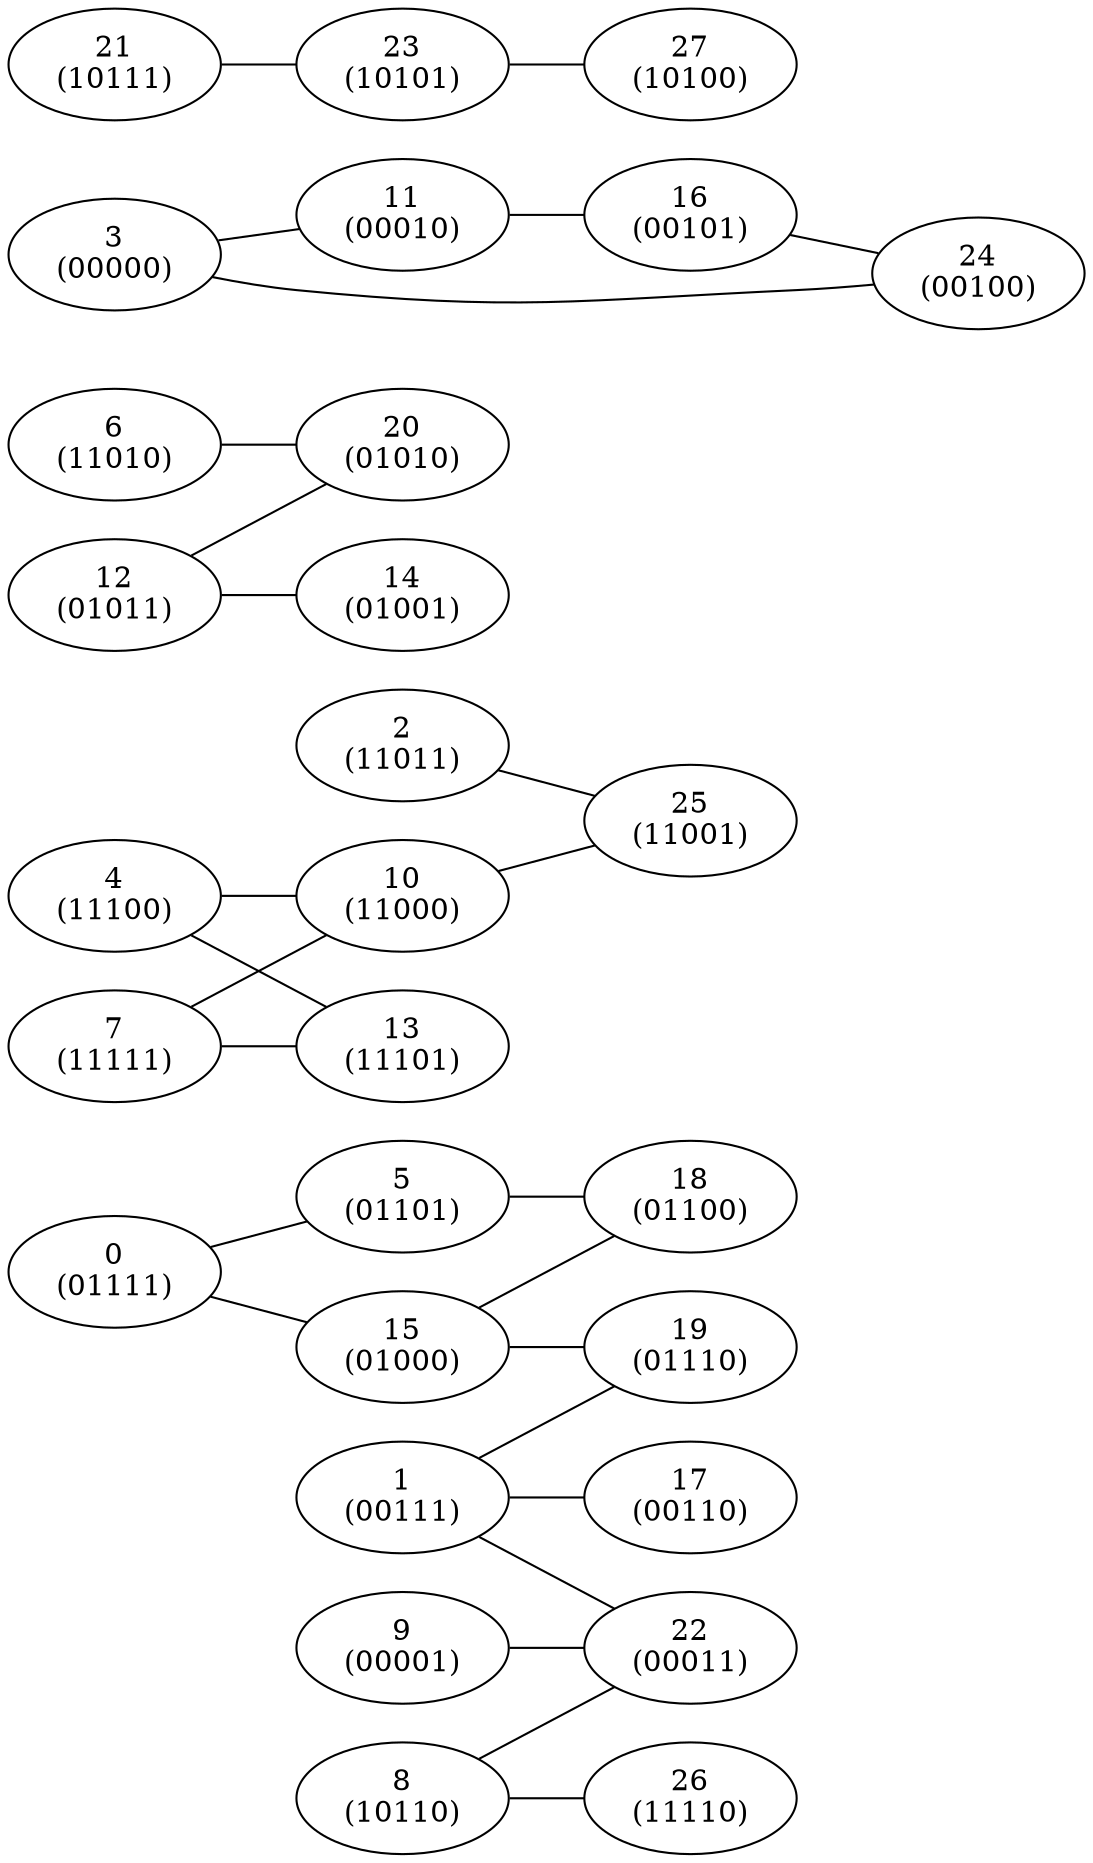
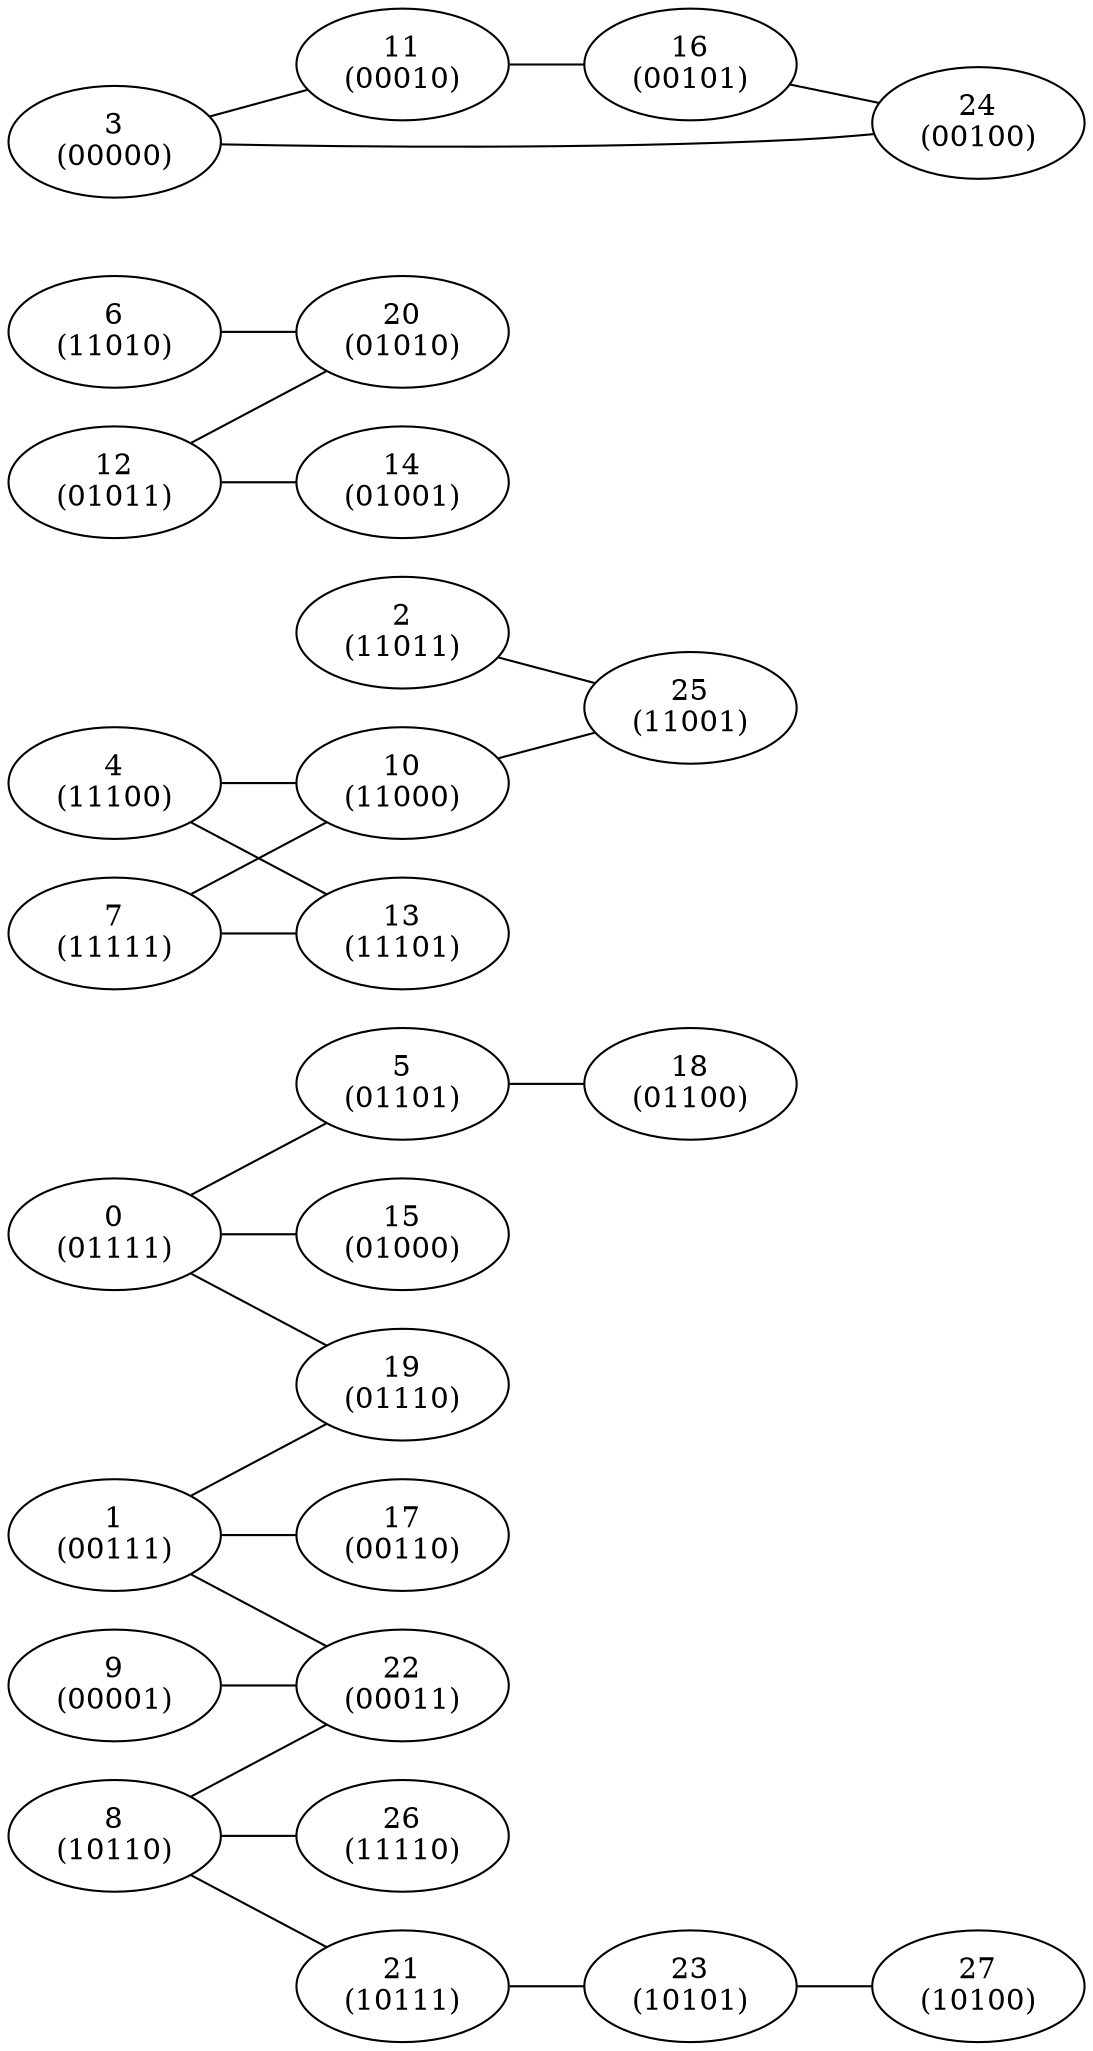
edge "18 (01100)" -- "15 (01000)": removed
edge "15 (01000)" -- "19 (01110)": now "0 (01111)" -- "19 (01110)"
edge "8 (10110)" -- "21 (10111)": added
